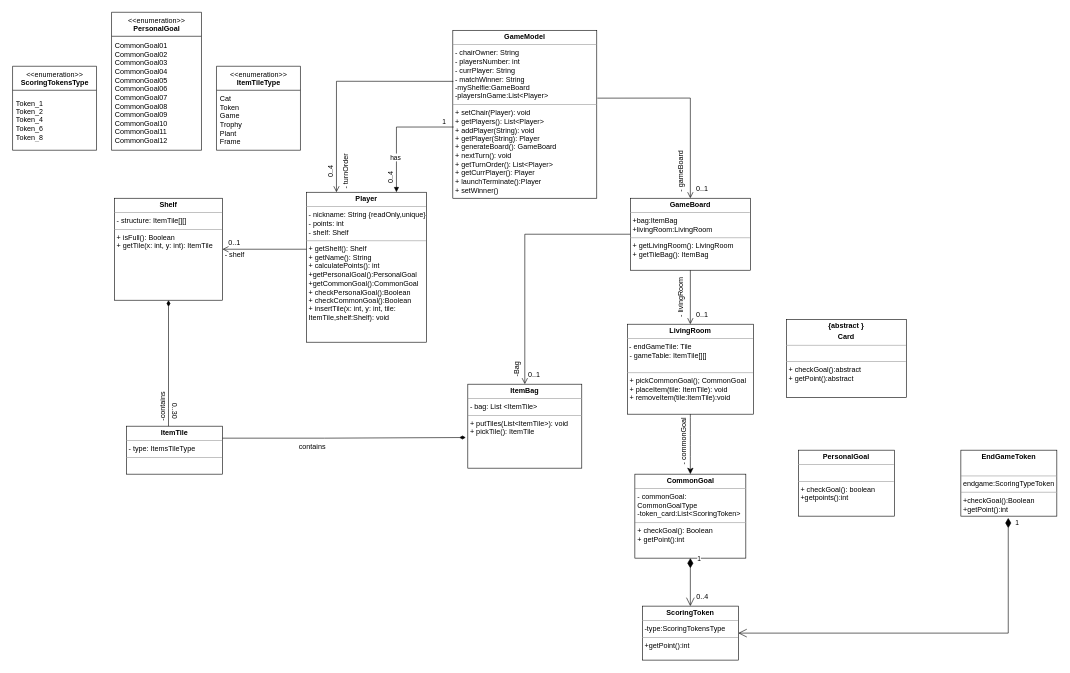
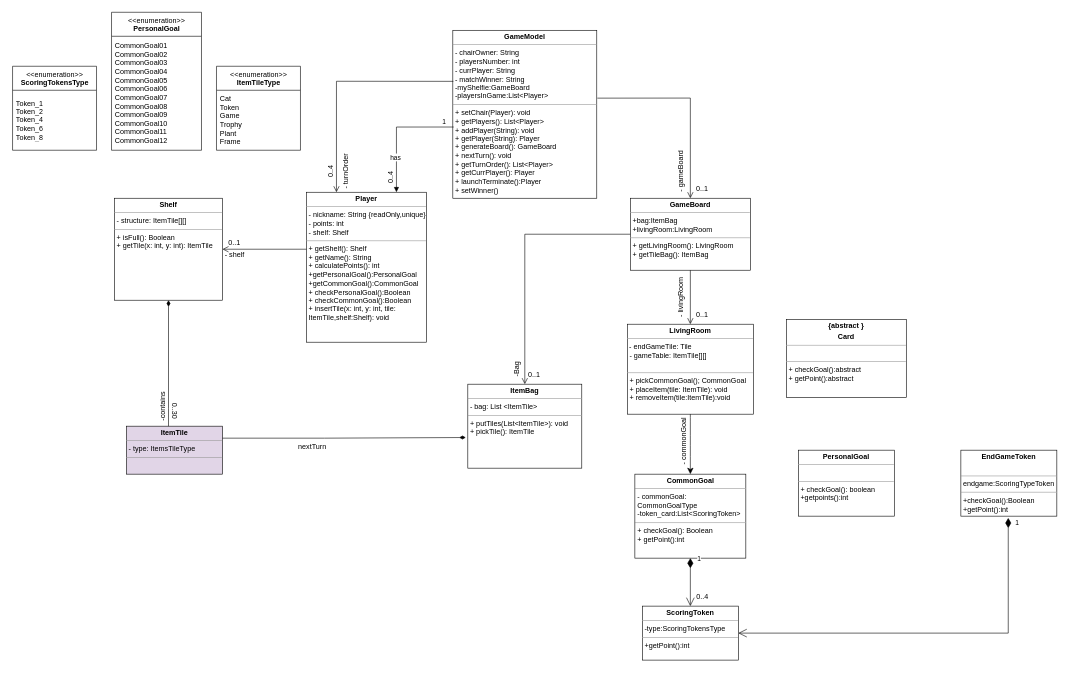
node "contains": label "contains" -> "nextTurn"
node "ItemTile - type: ItemsTileType": fillcolor #ffffff -> #e1d5e7
